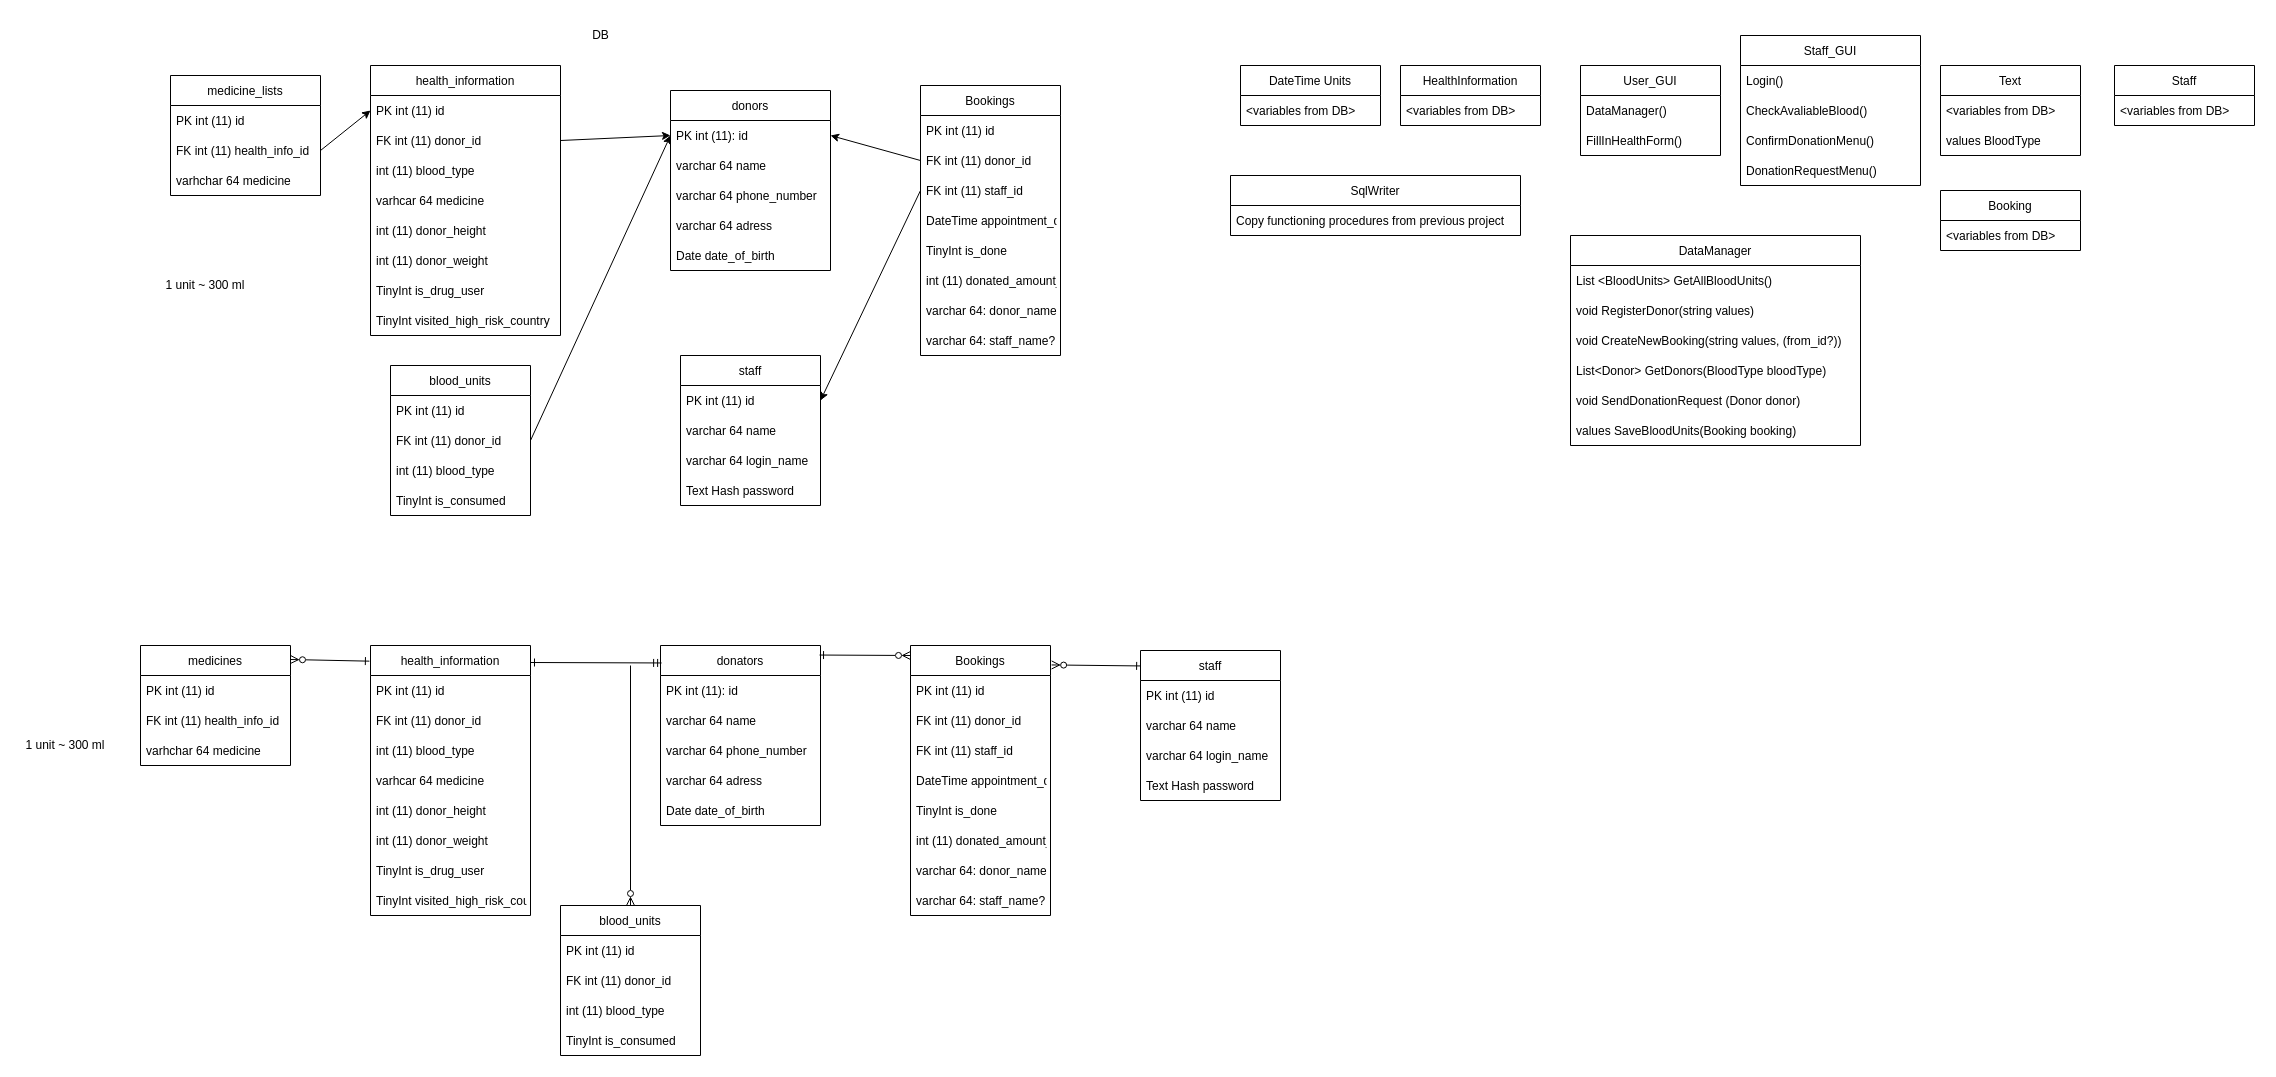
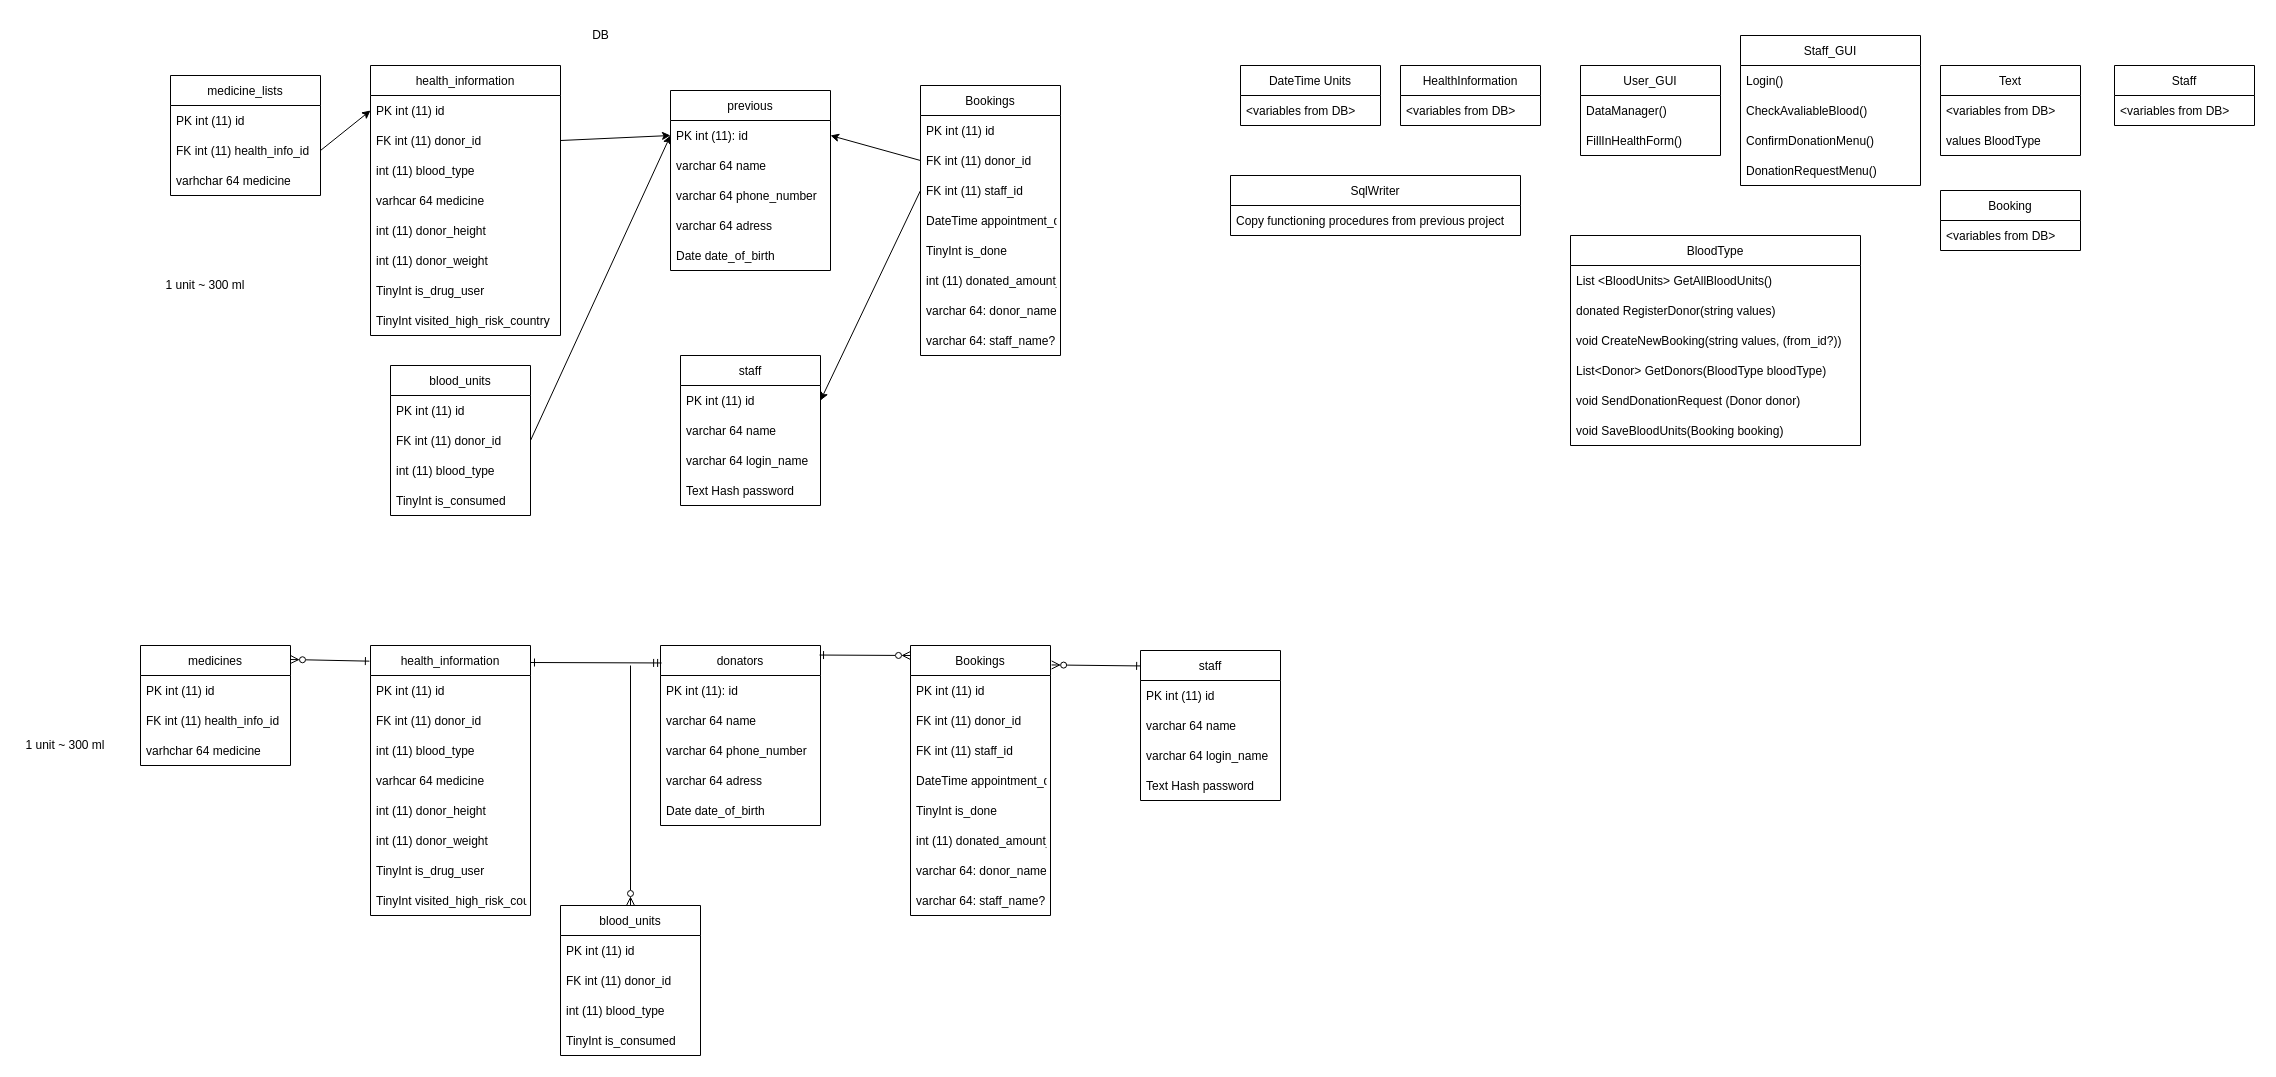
node "donors": label "donors" -> "previous"
node "DataManager": label "DataManager" -> "BloodType"
node "void RegisterDonor(string values)": label "void RegisterDonor(string values)" -> "donated RegisterDonor(string values)"
node "values SaveBloodUnits(Booking booking)": label "values SaveBloodUnits(Booking booking)" -> "void SaveBloodUnits(Booking booking)"
